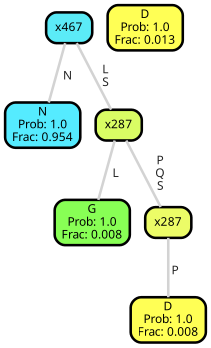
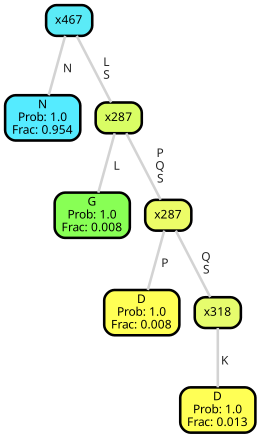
node "x318": added
